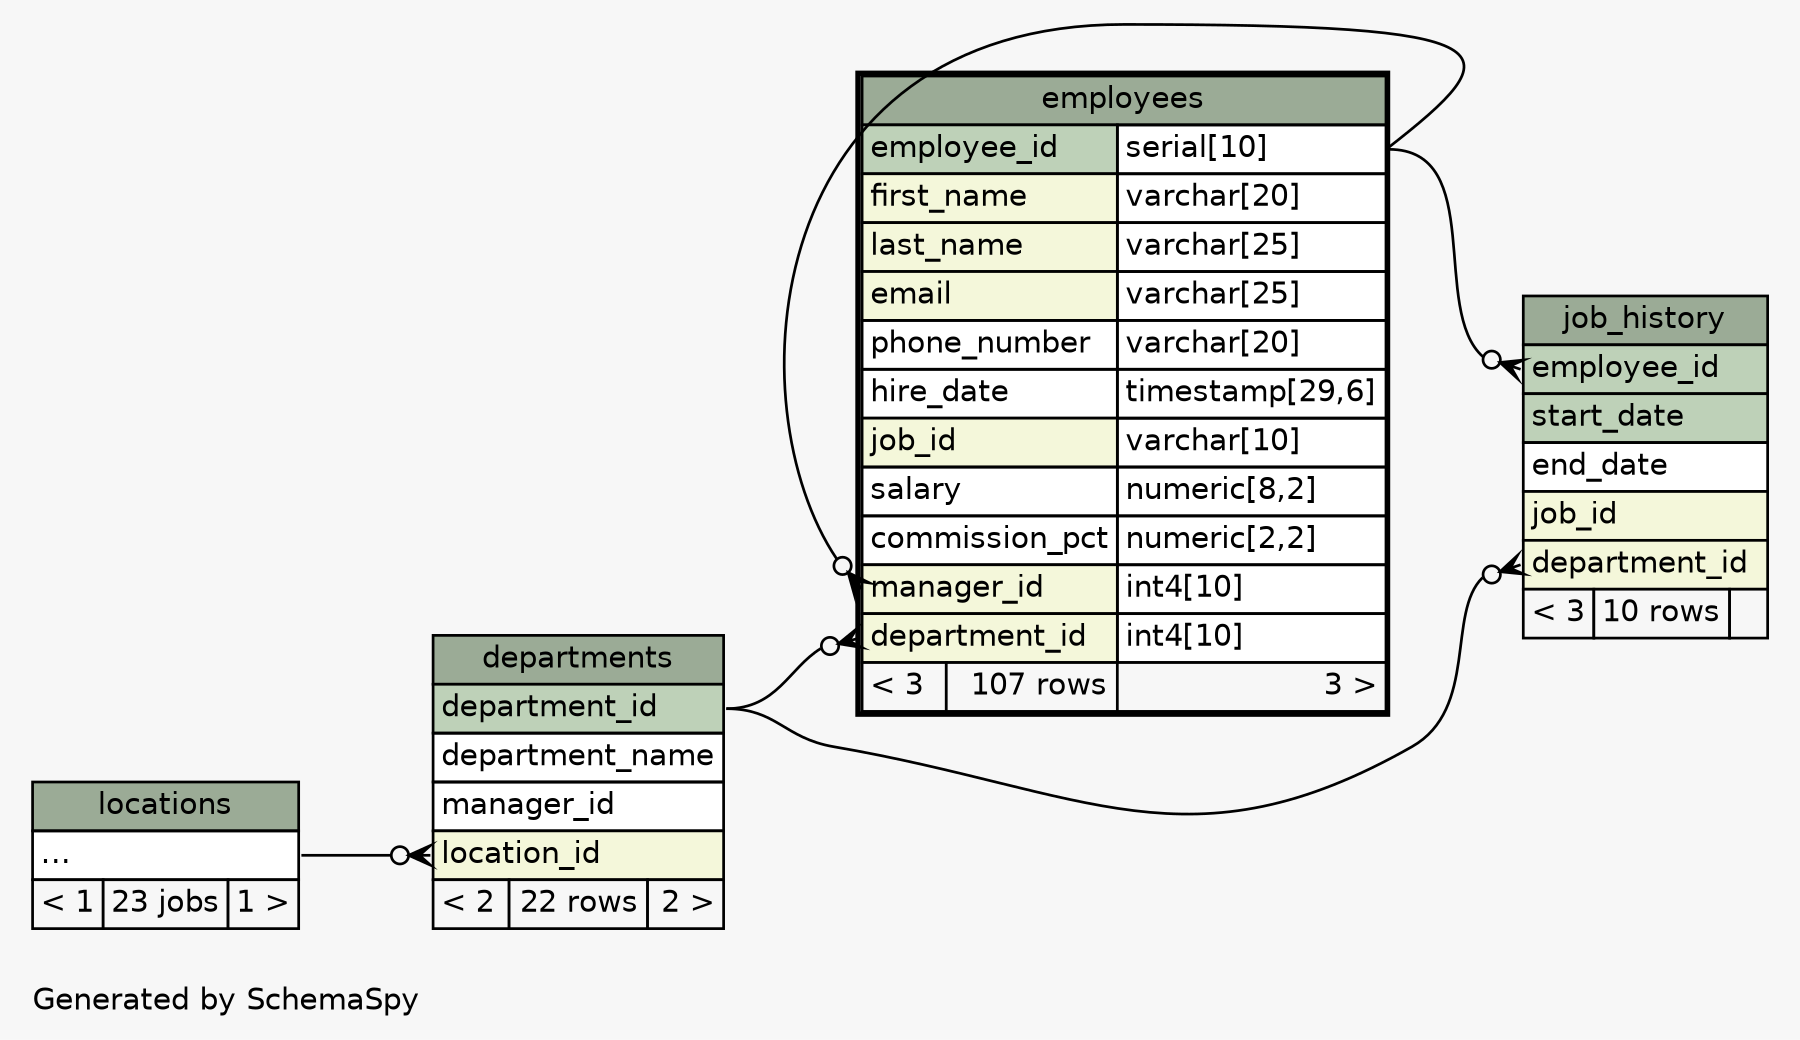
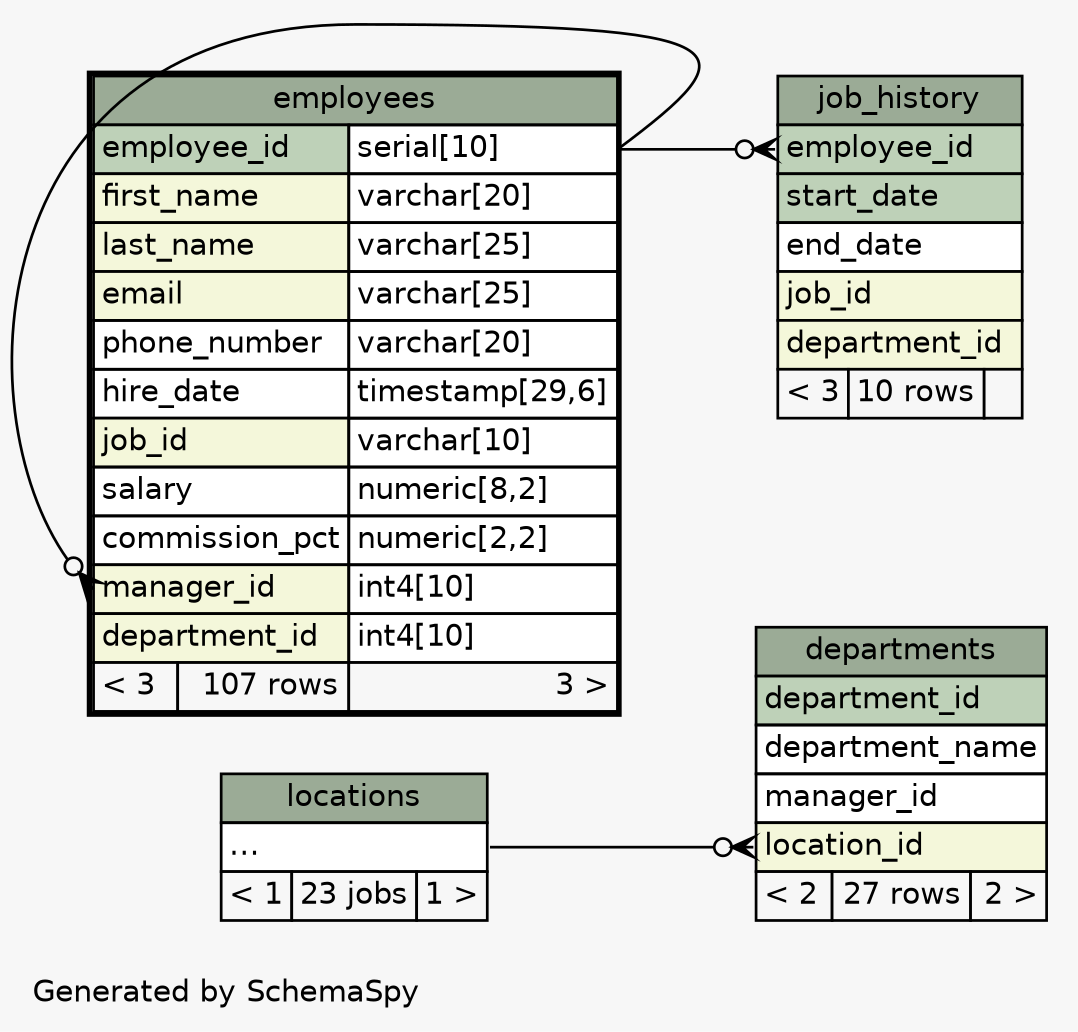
edge "departments" -> "employees": removed
edge "departments" -> "job_history": removed
node "departments": text "22 rows" -> "27 rows"
